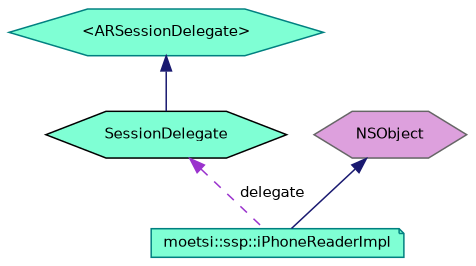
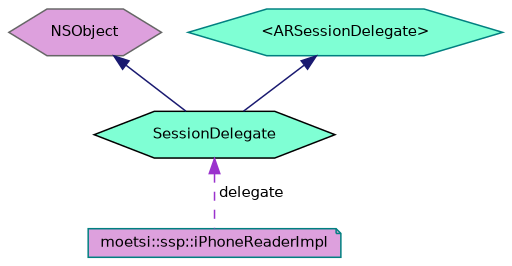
edge "moetsi::ssp::iPhoneReaderImpl" -> "NSObject": now "SessionDelegate" -> "NSObject"
node "moetsi::ssp::iPhoneReaderImpl": fillcolor aquamarine -> plum
